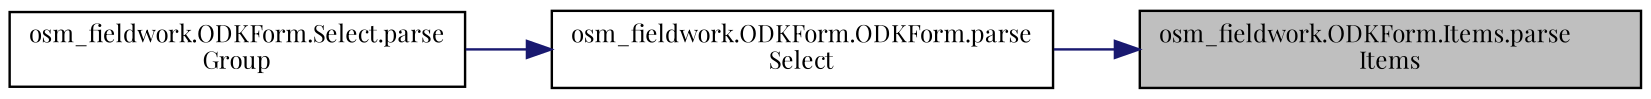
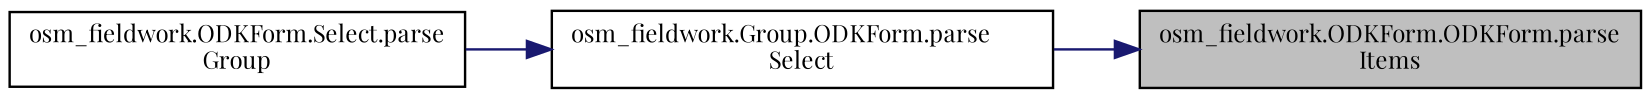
node "osm_fieldwork.ODKForm.ODKForm.parse Select": label "osm_fieldwork.ODKForm.ODKForm.parse Select" -> "osm_fieldwork.Group.ODKForm.parse Select"
node "osm_fieldwork.ODKForm.Items.parse Items": label "osm_fieldwork.ODKForm.Items.parse Items" -> "osm_fieldwork.ODKForm.ODKForm.parse Items"
